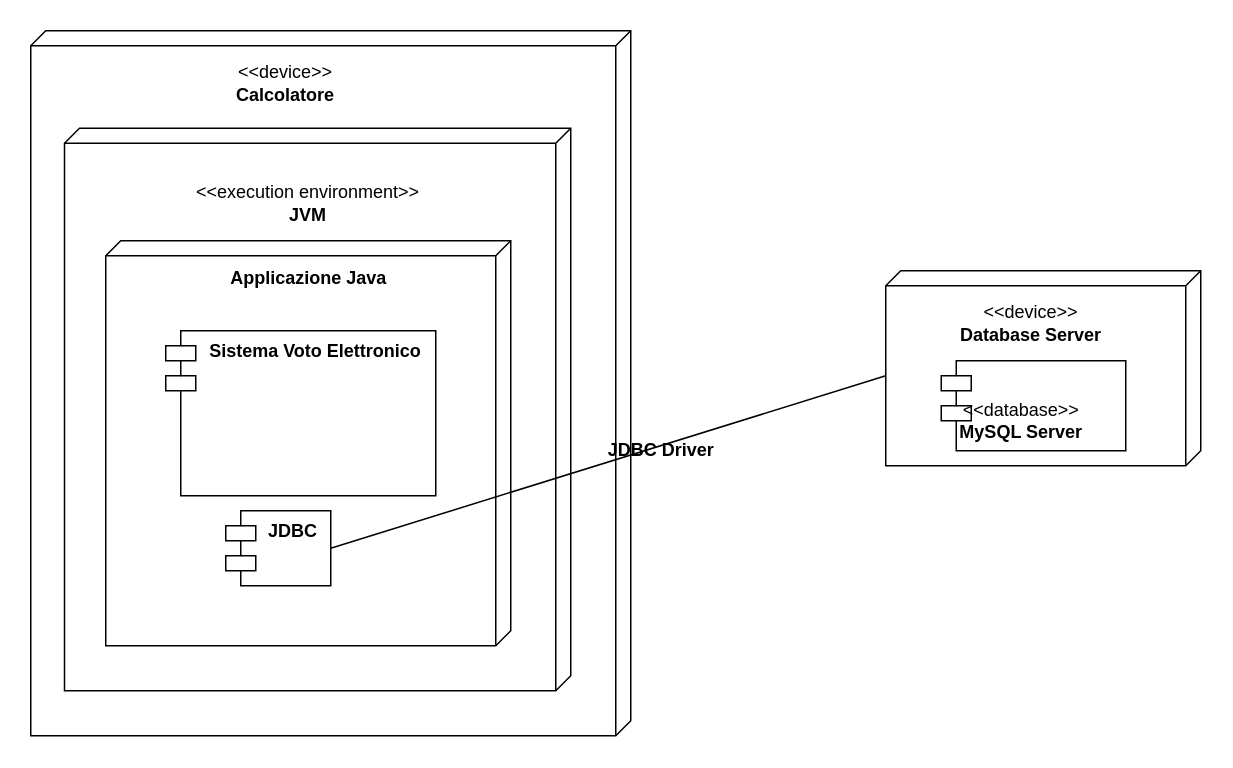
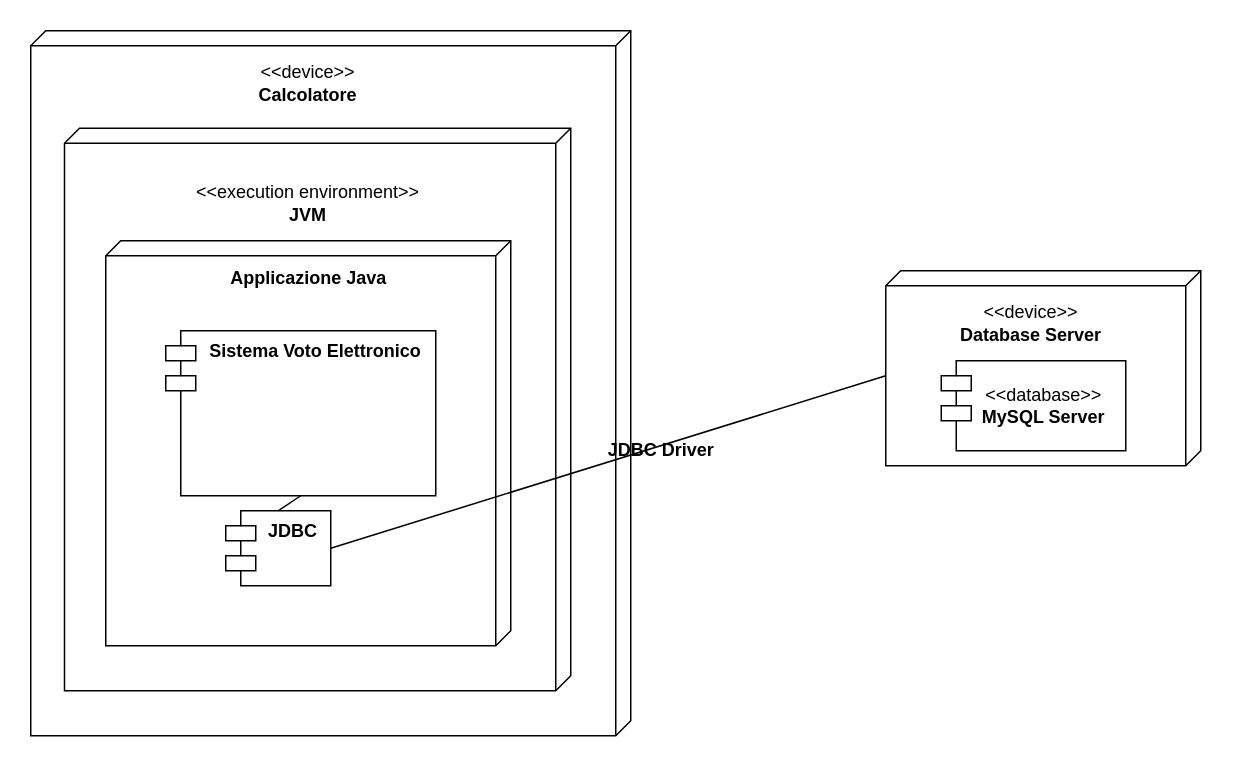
node "<<device>> Calcolatore": moved (286, 83) -> (308, 83)
node "<<database>> MySQL Server": moved (1021, 421) -> (1043, 406)
edge "Sistema Voto Elettronico" -- "JDBC": added
